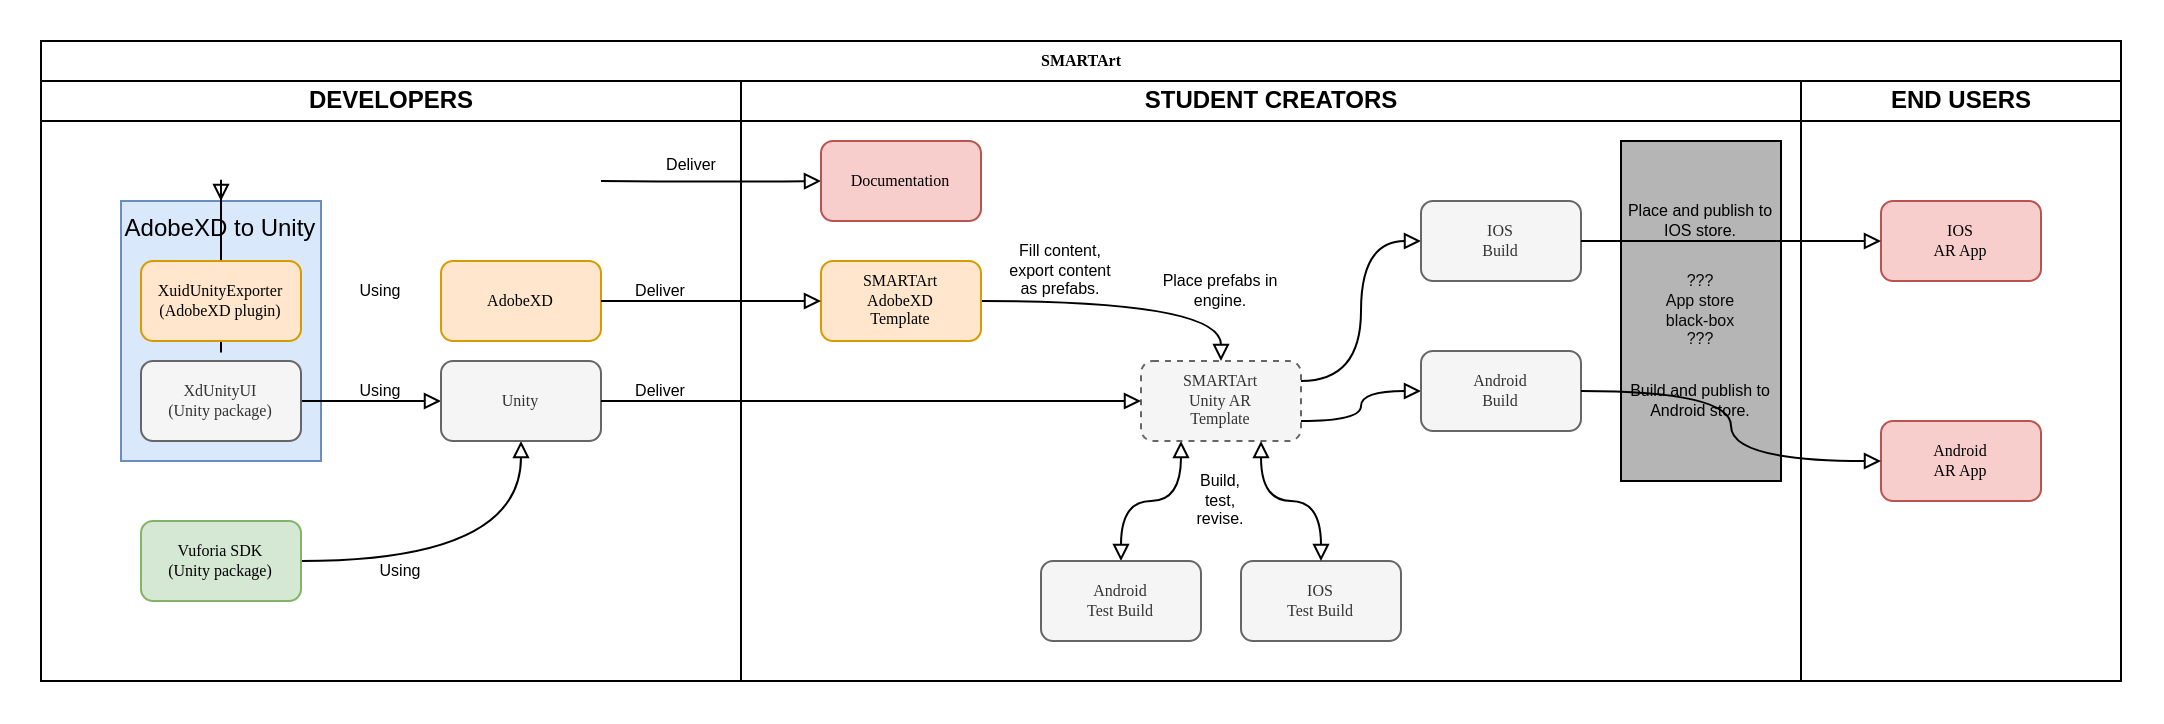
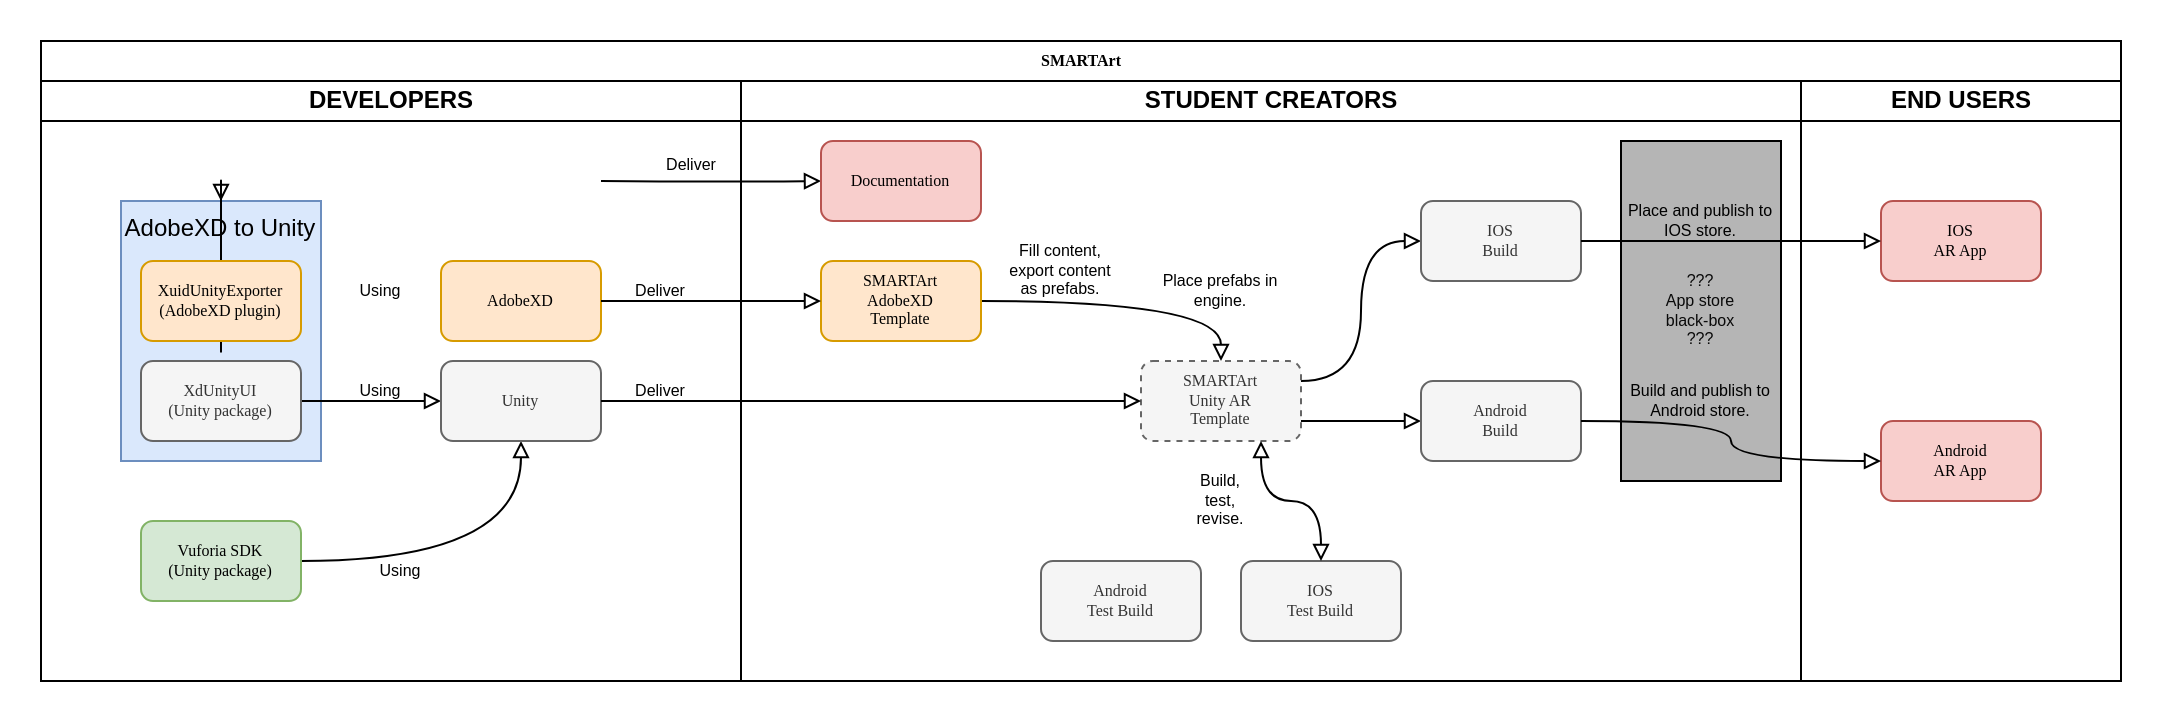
node "Android Build": moved (1501, 391) -> (1501, 421)
edge "SMARTArt Unity AR Template" -- "Android Test Build": removed
